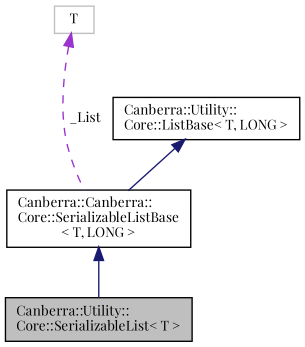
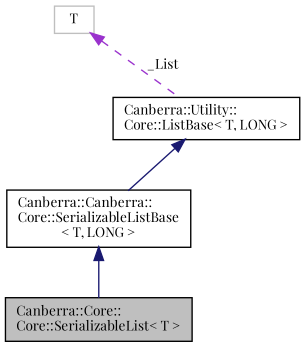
edge "Canberra::Canberra:: Core::SerializableListBase < T, LONG >" -> "T": now "Canberra::Utility:: Core::ListBase< T, LONG >" -> "T"
node "Canberra::Utility:: Core::SerializableList< T >": label "Canberra::Utility:: Core::SerializableList< T >" -> "Canberra::Core:: Core::SerializableList< T >"
